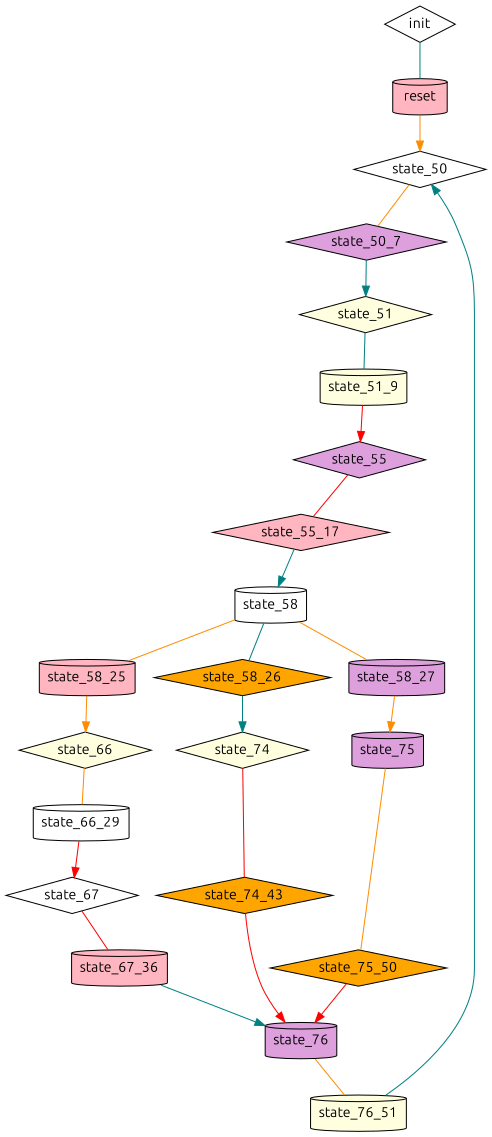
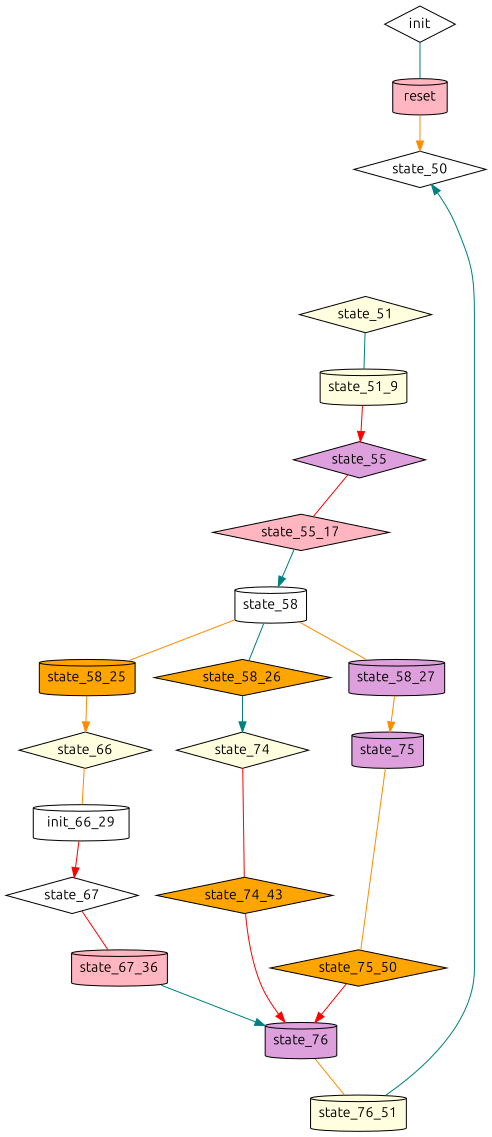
node "state_50_7": removed
node "state_58_25": fillcolor lightpink -> orange
node "state_66_29": label "state_66_29" -> "init_66_29"
